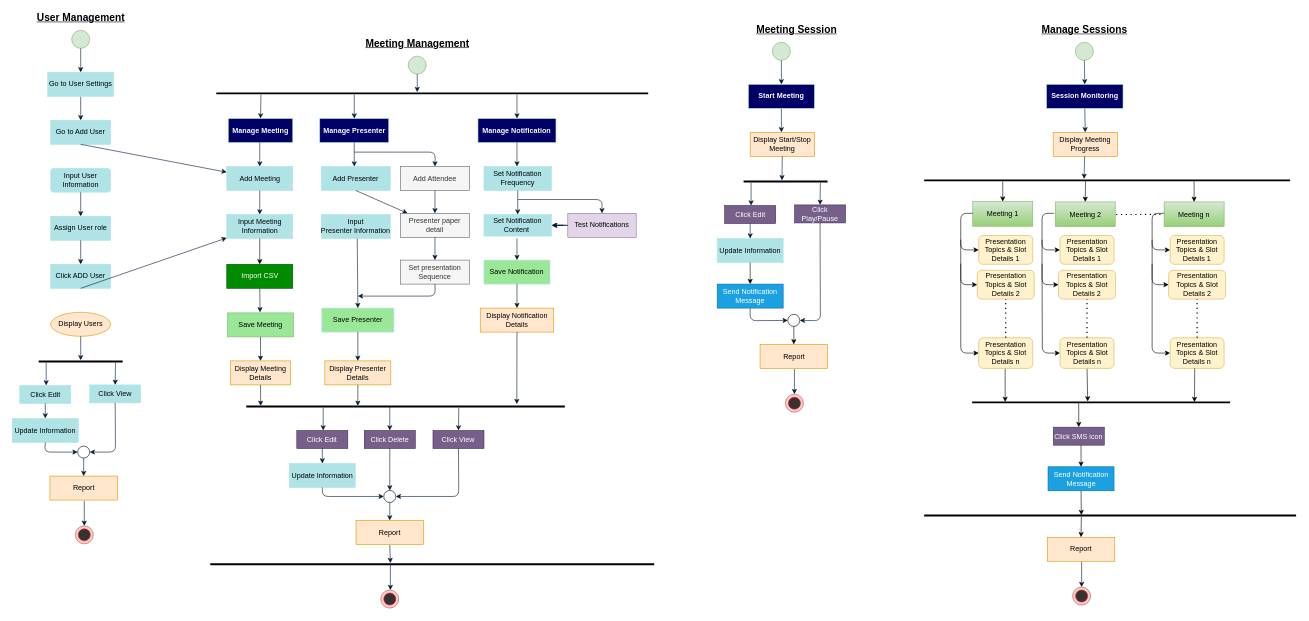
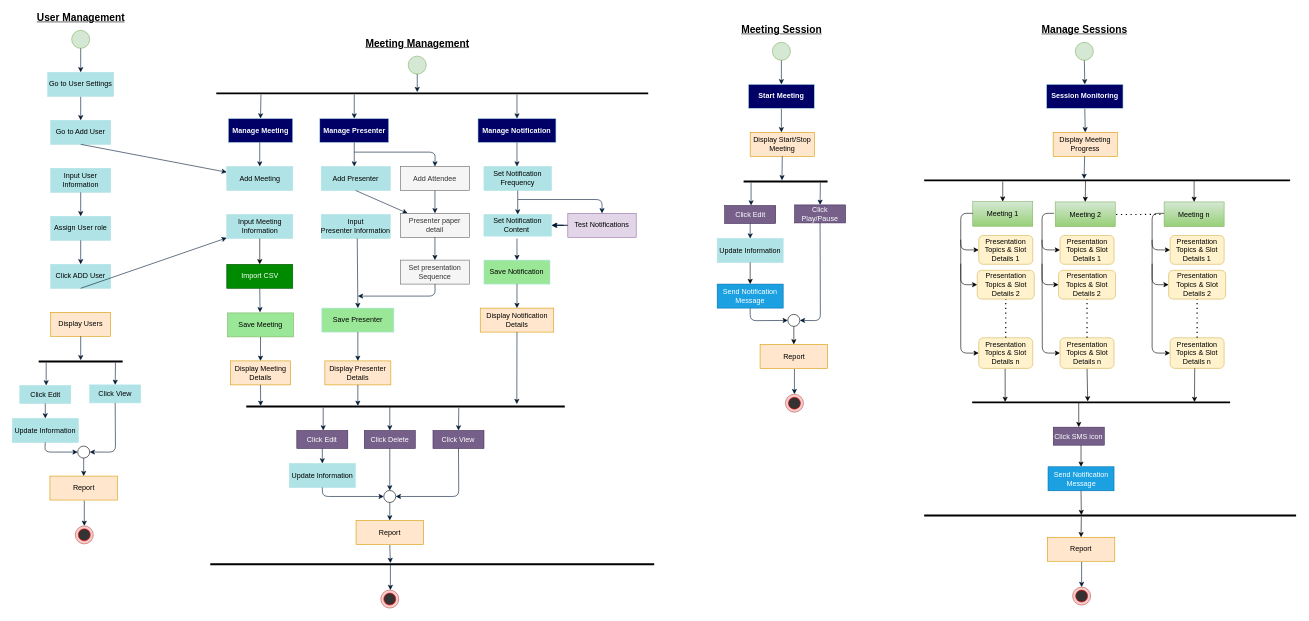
node "Meeting Session": moved (797, 30) -> (782, 30)
node "Input User Information": shape rounded rectangle -> rectangle
edge "Add Meeting" -> "Input Meeting Information": removed
node "Display Users": shape ellipse -> rectangle
